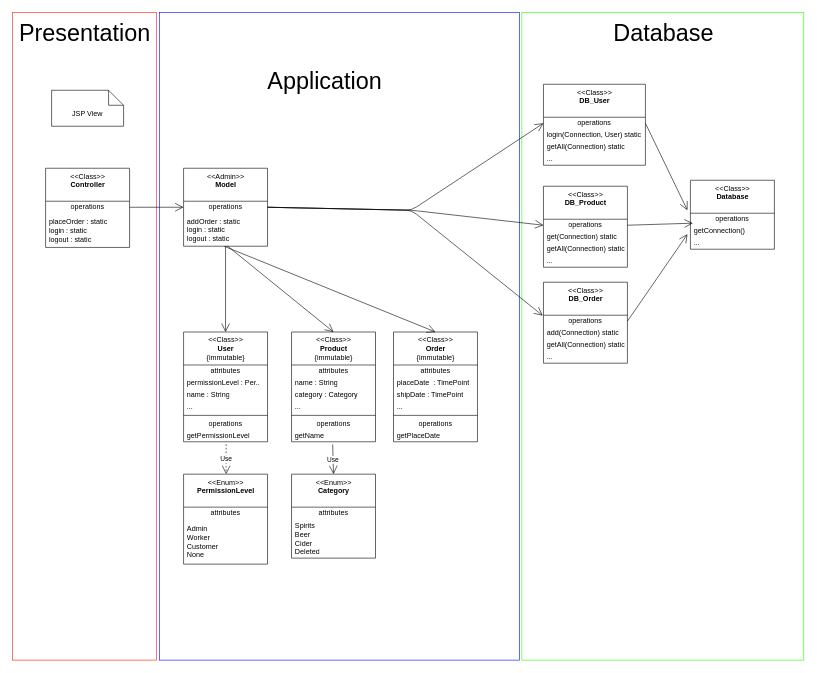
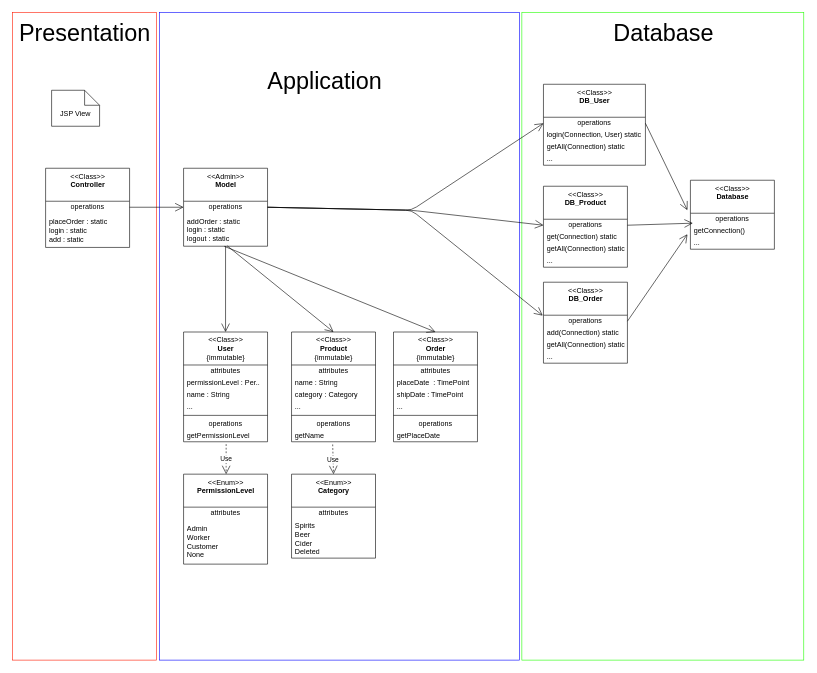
node "JSP View": size 72x36 -> 48x36
node "placeOrder : static login : static logout : static": label "placeOrder : static login : static logout : static" -> "placeOrder : static login : static add : static"
edge "getName" -> "<<Enum>> Category": style solid -> dashed
